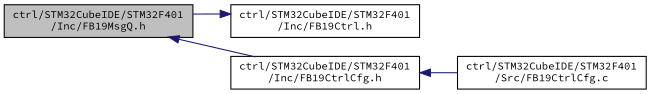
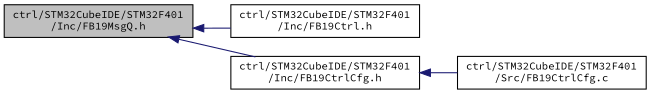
edge "ctrl/STM32CubeIDE/STM32F401 /Inc/FB19MsgQ.h" -> "ctrl/STM32CubeIDE/STM32F401 /Inc/FB19Ctrl.h": reversed
